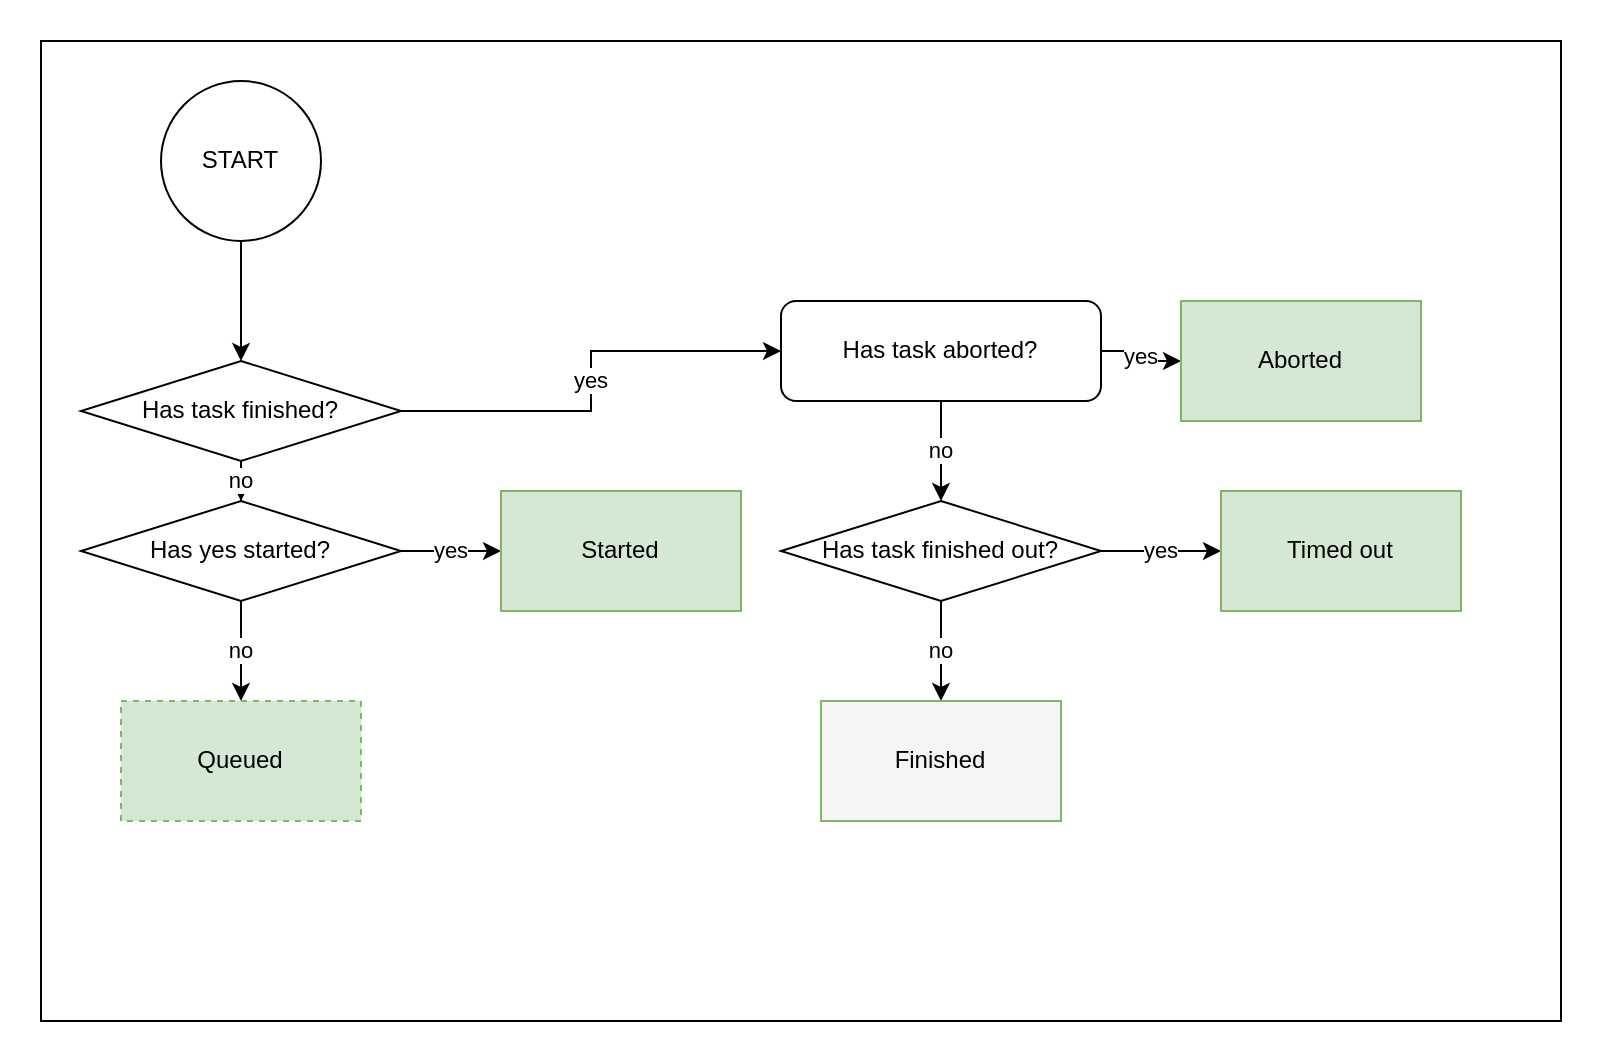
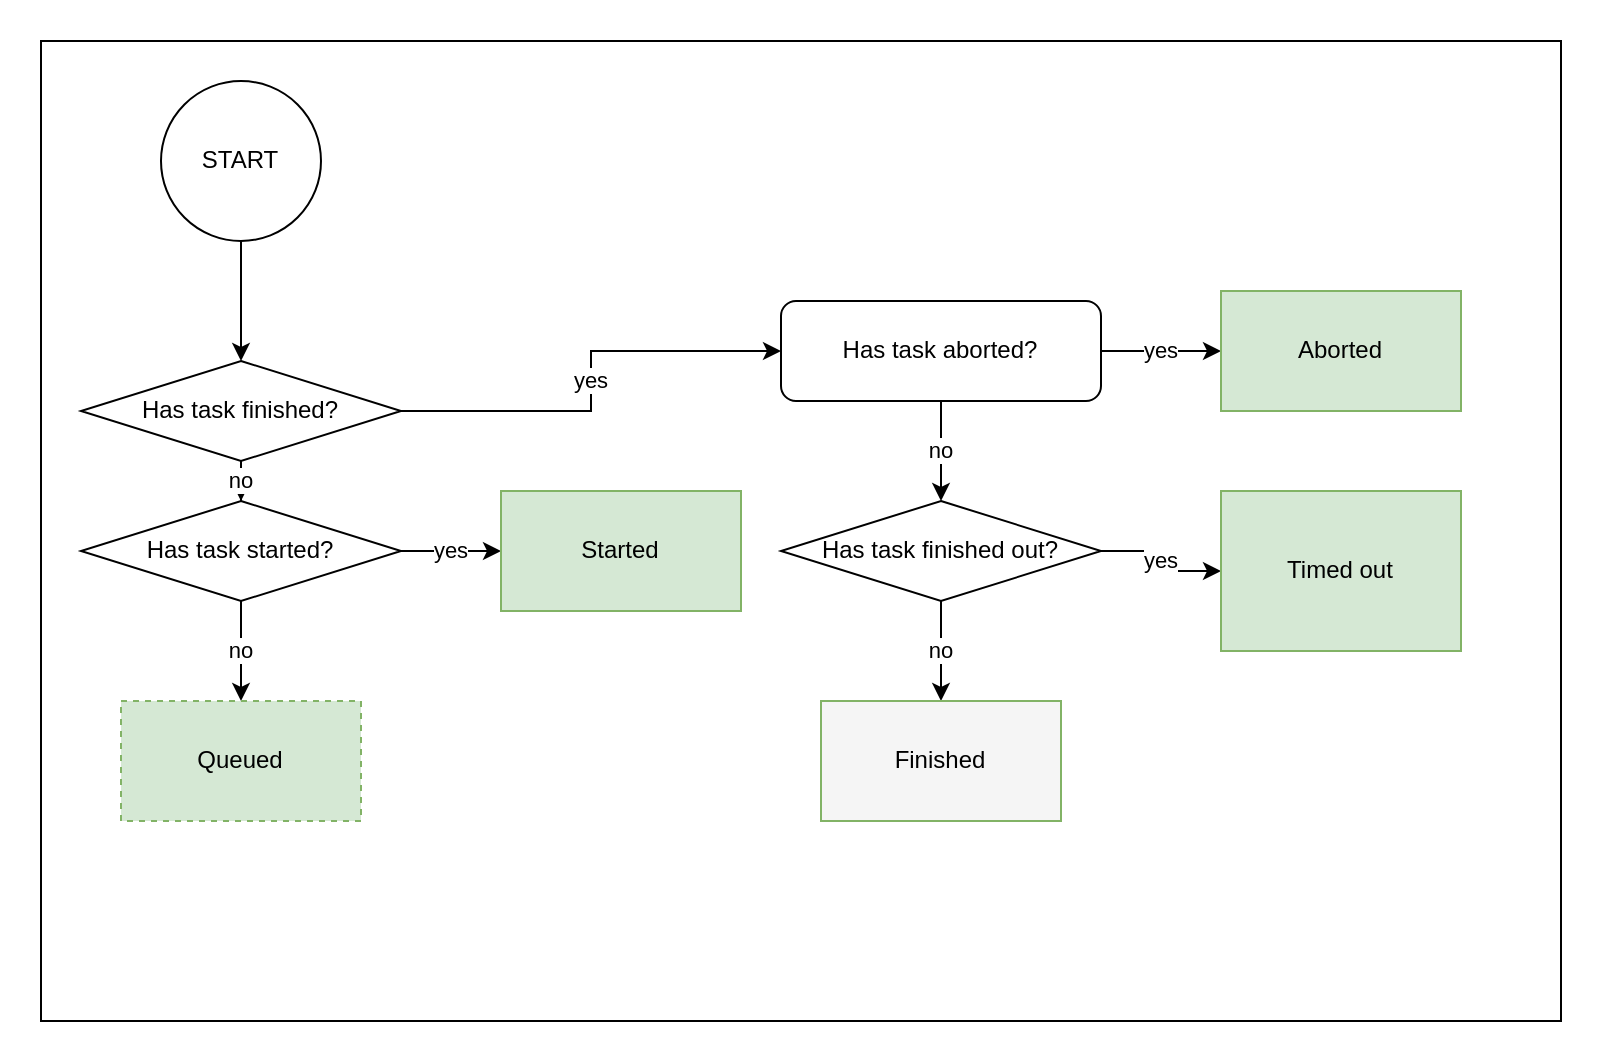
node "Aborted": moved (1301, 361) -> (1341, 351)
node "Has yes started?": label "Has yes started?" -> "Has task started?"
node "Timed out": size 240x120 -> 240x160
